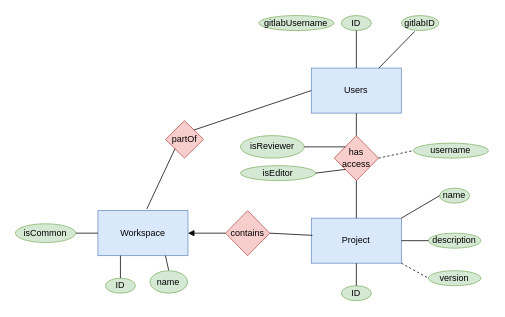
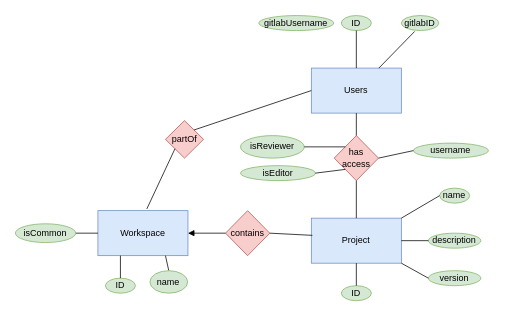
edge "username" -- "has access": style dashed -> solid
edge "Project" -- "version": style dashed -> solid
